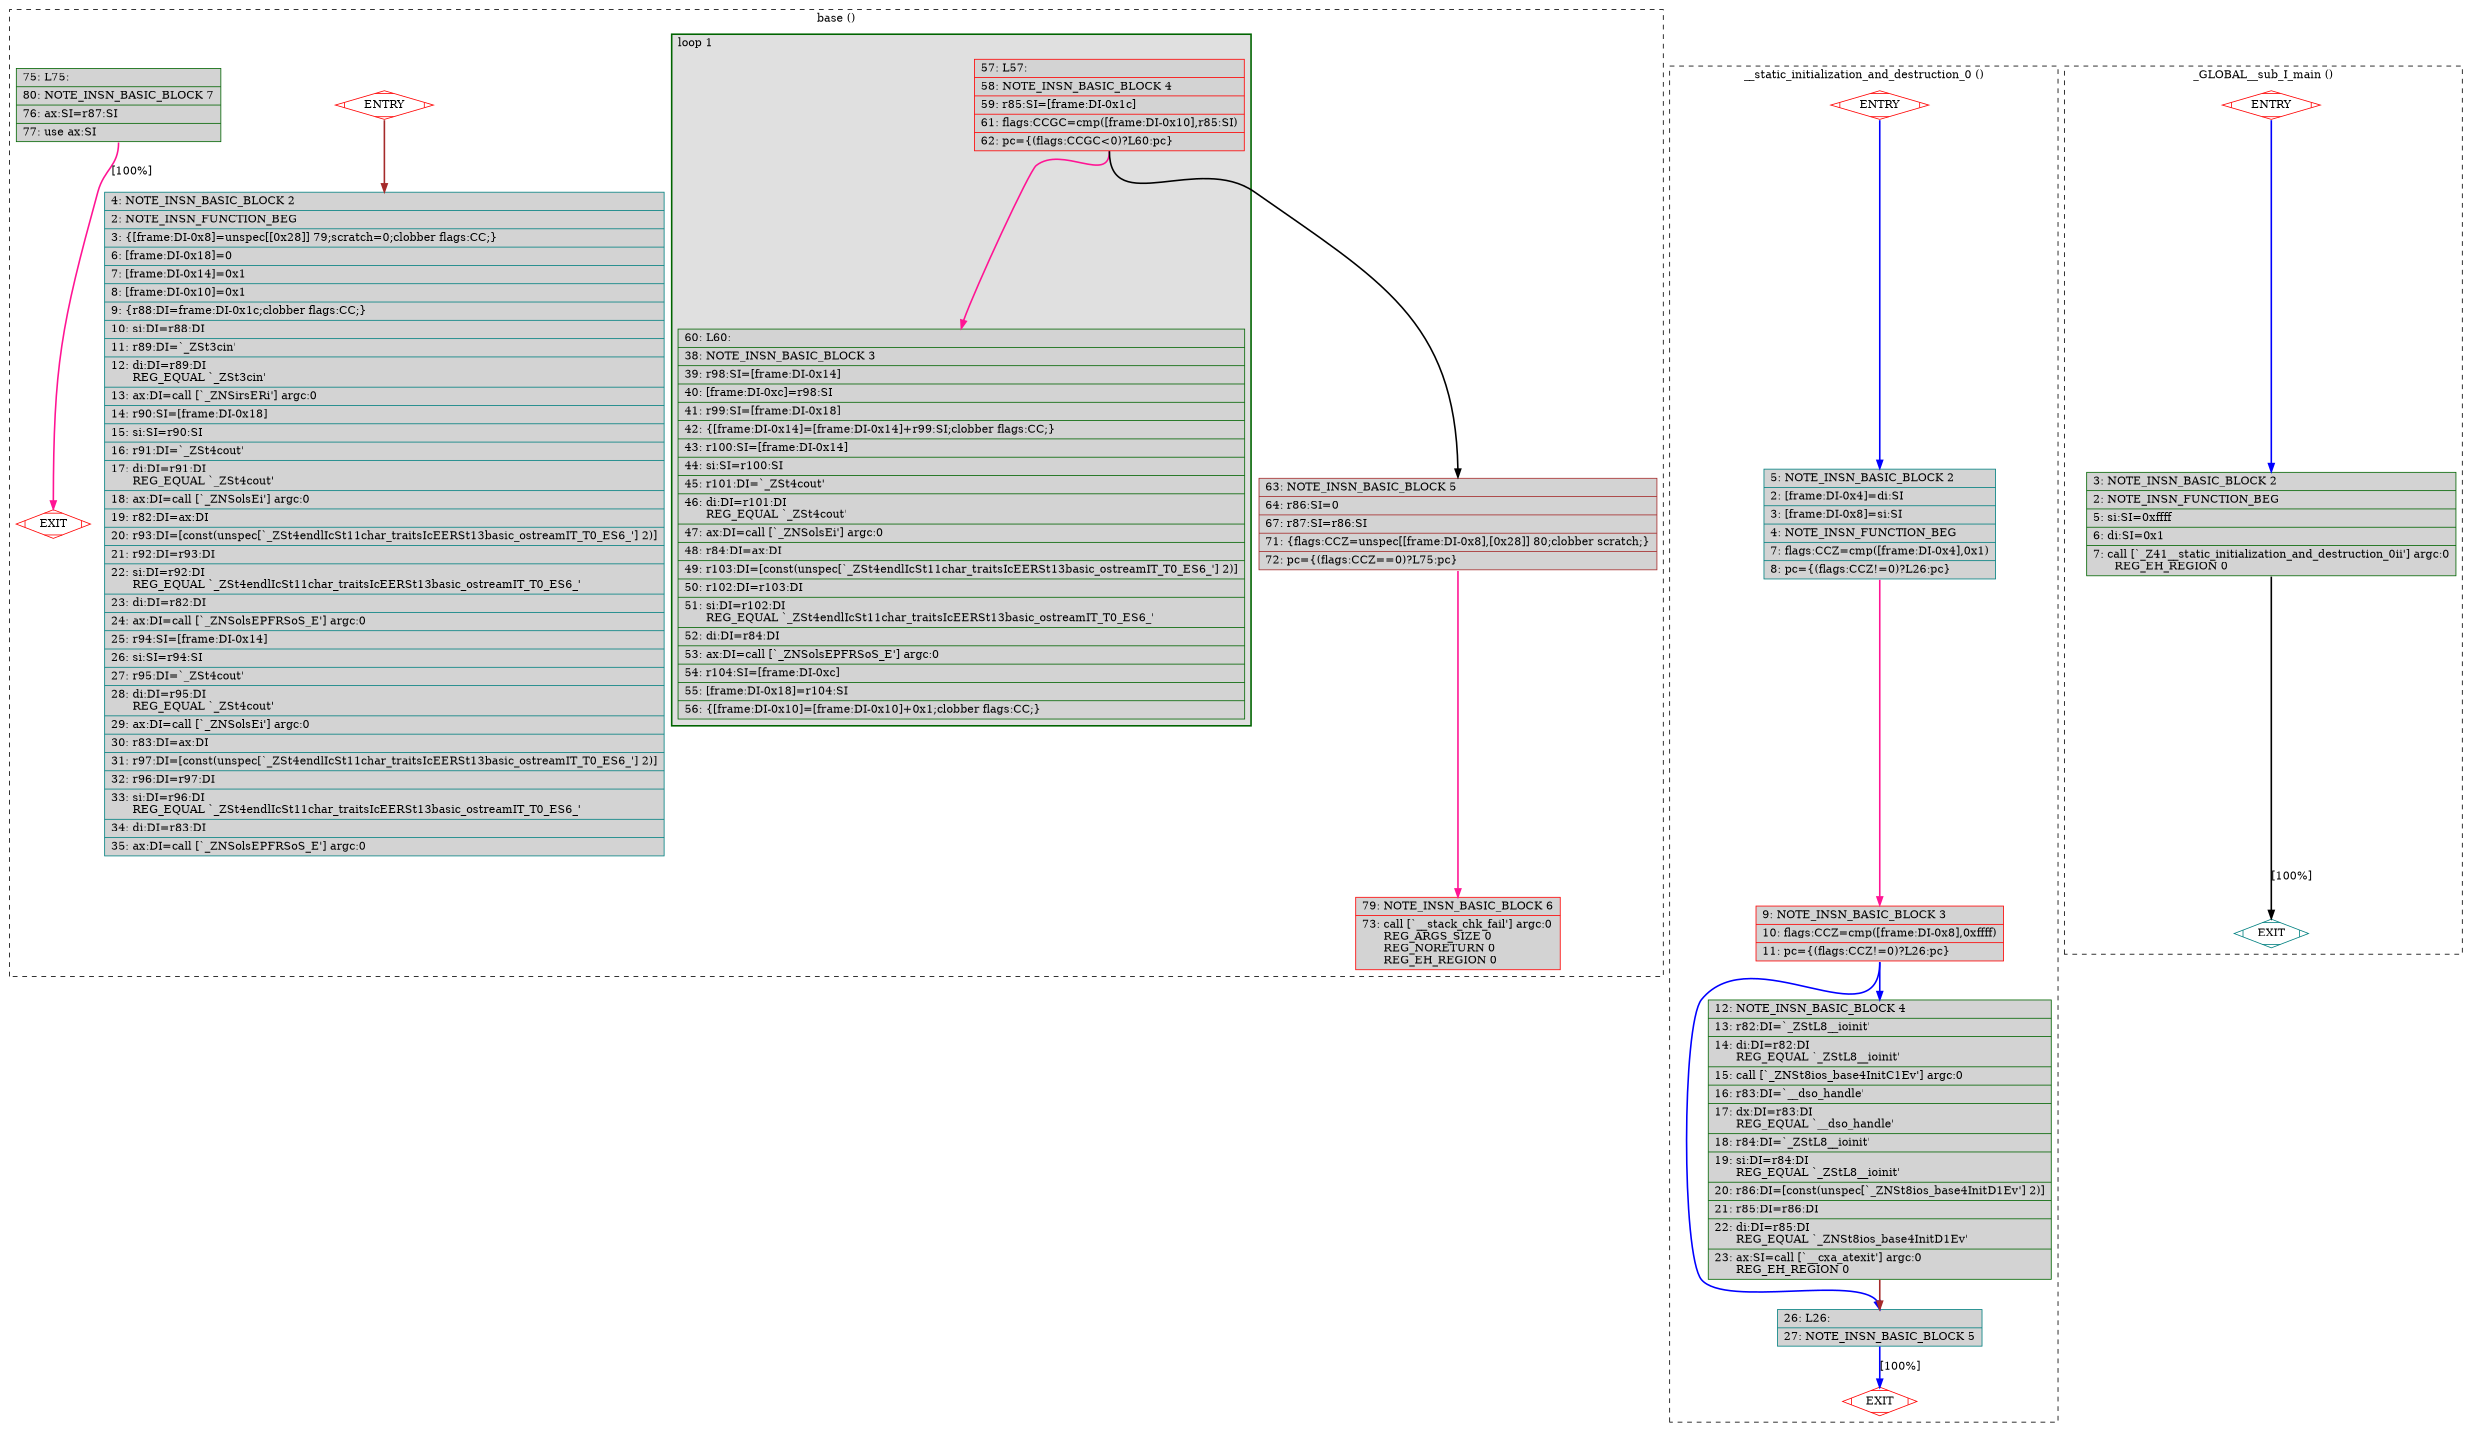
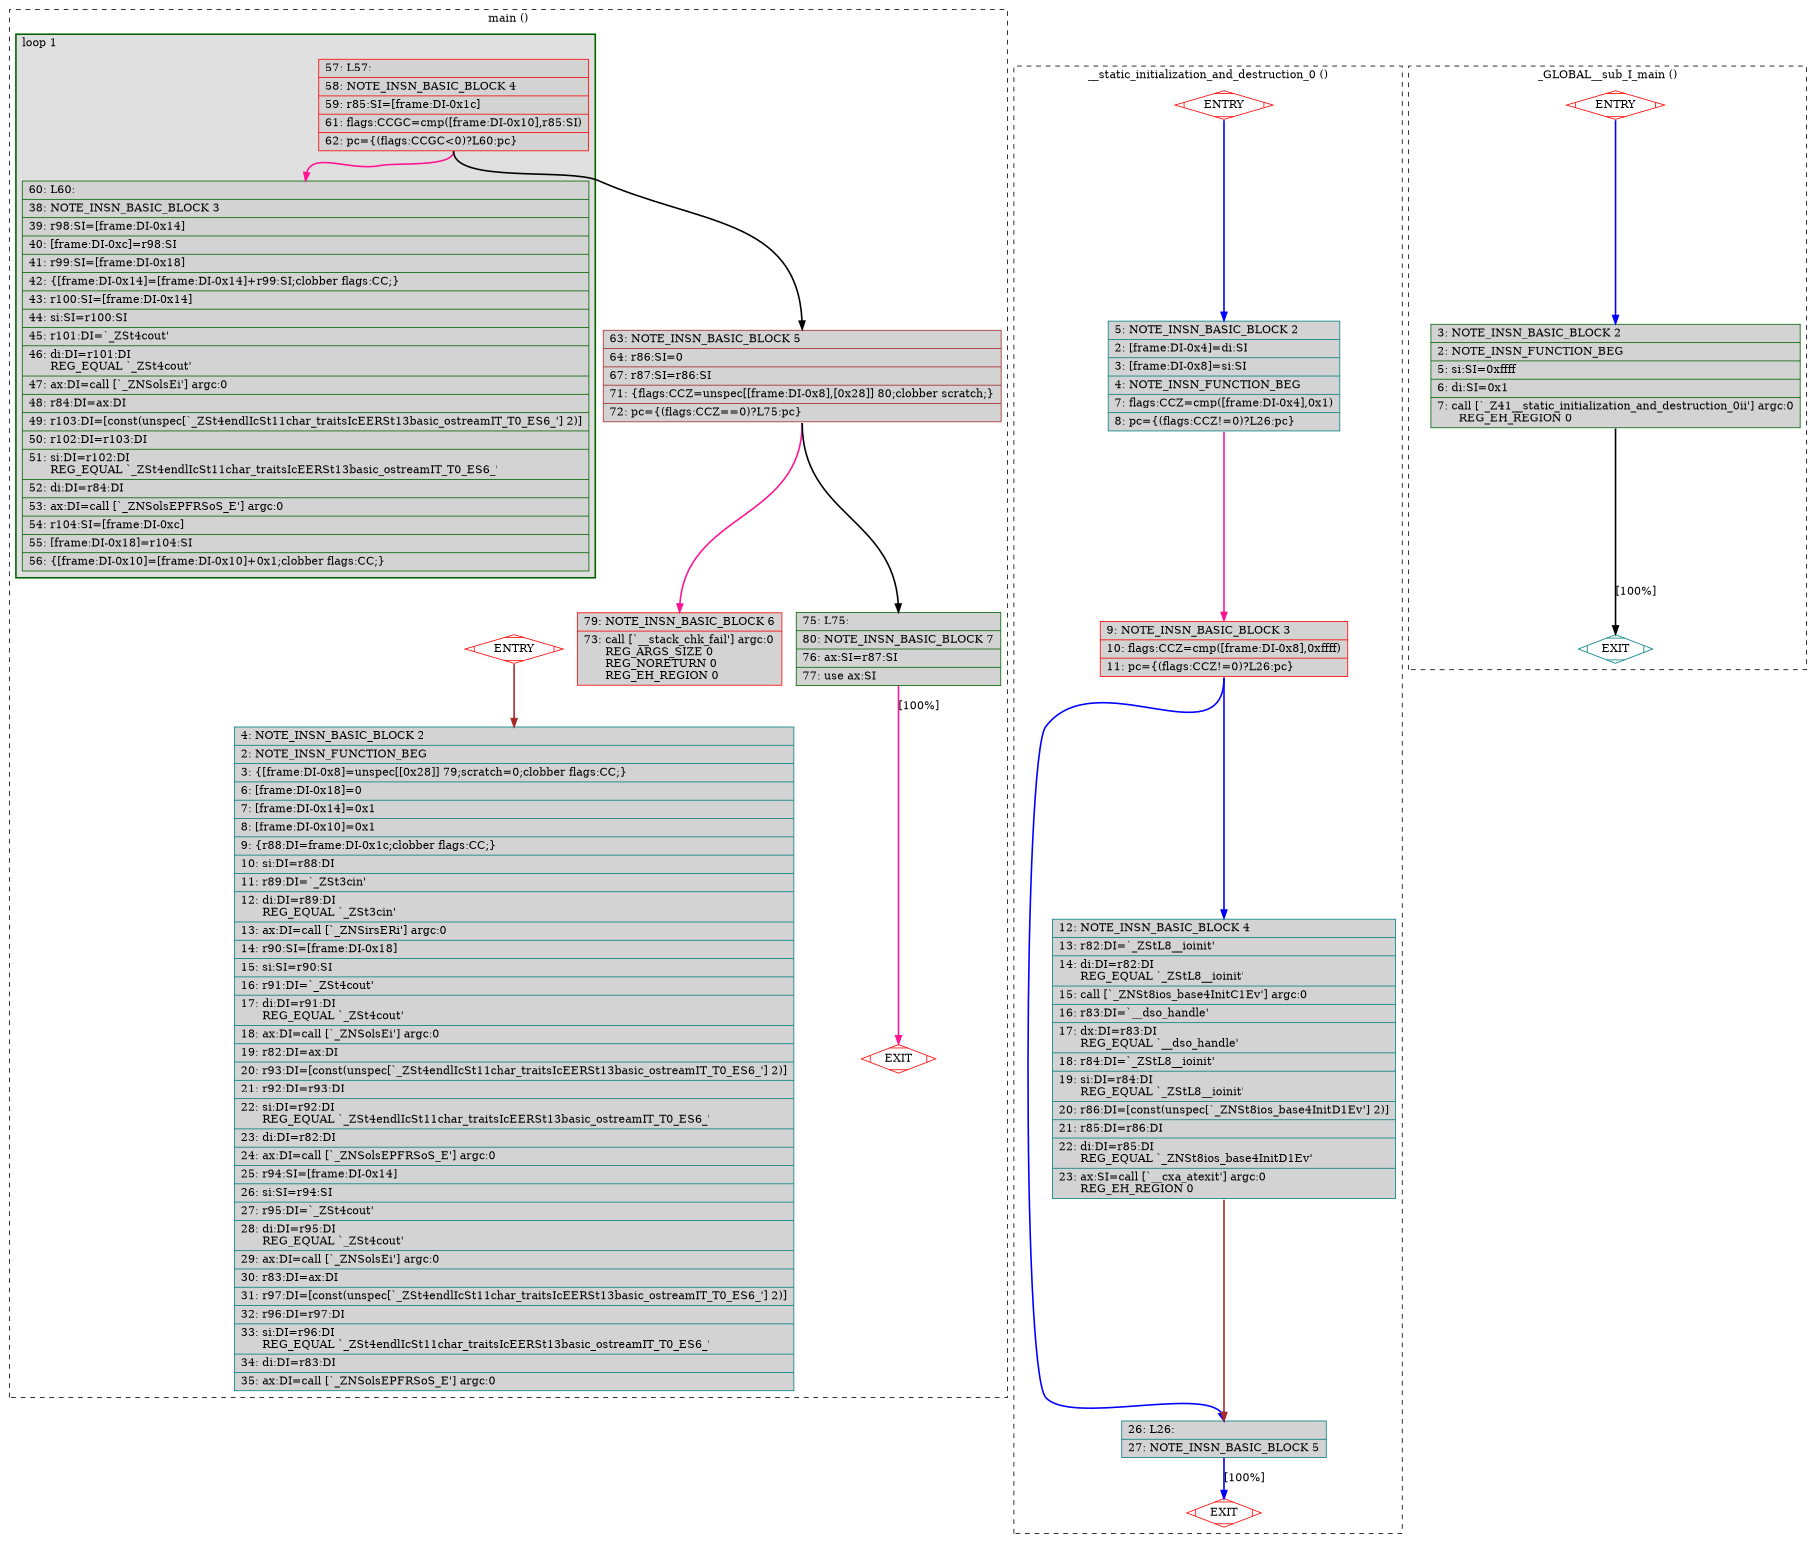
cluster "base ()": label "base ()" -> "main ()"
edge "63: NOTE_INSN_BASIC_BLOCK 5" -> "75: L75:": added
node "12: NOTE_INSN_BASIC_BLOCK 4": color darkgreen -> teal
